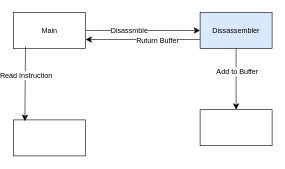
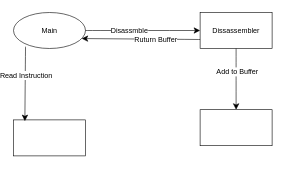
node "Main": shape rectangle -> ellipse
node "Dissassembler": fillcolor #dae8fc -> #ffffff
